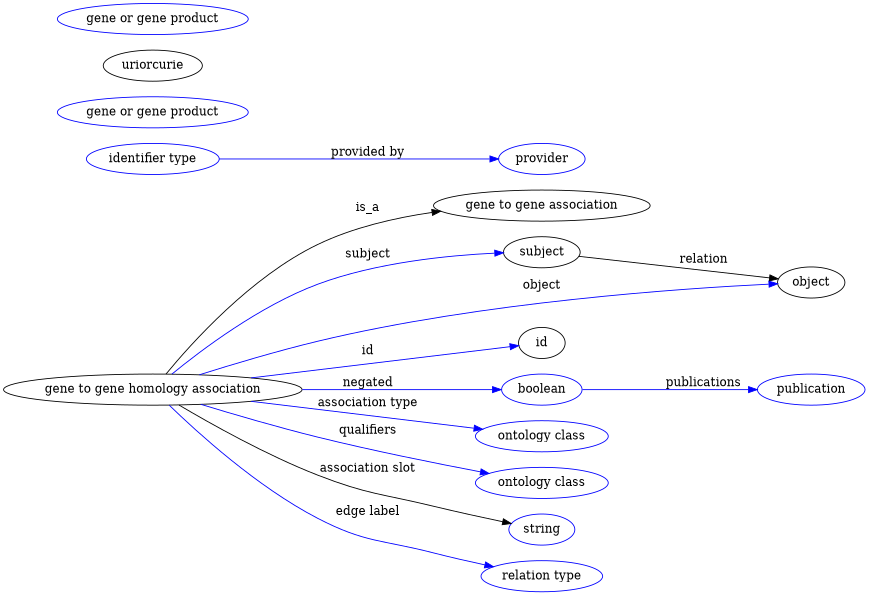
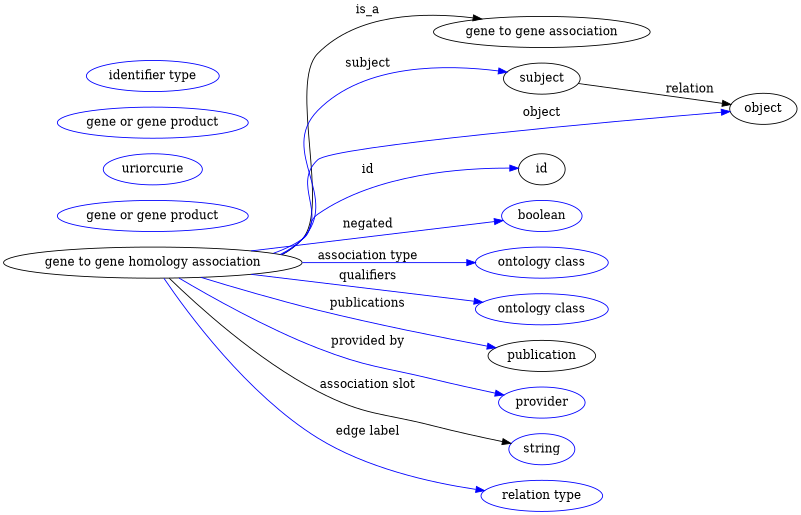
node "uriorcurie": color black -> blue
edge "identifier type" -> "provider": now "gene to gene homology association" -> "provider"
edge "boolean" -> "publication": now "gene to gene homology association" -> "publication"
node "publication": color blue -> black
